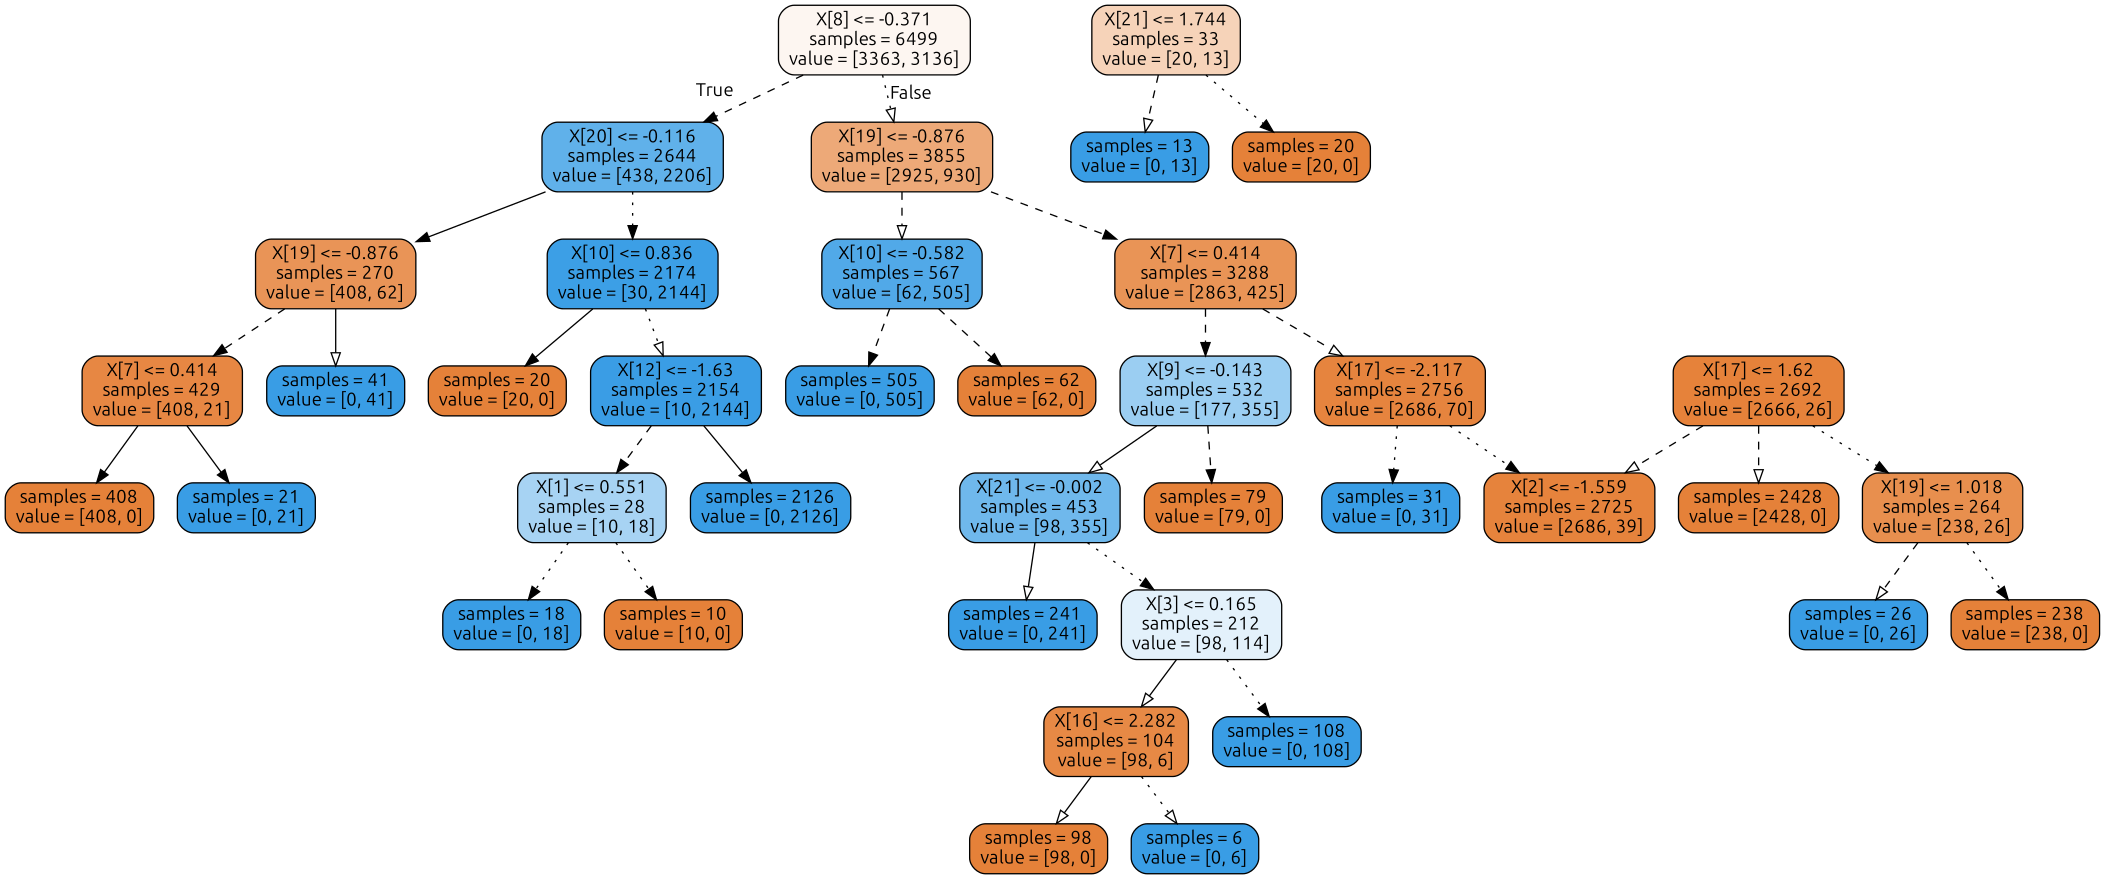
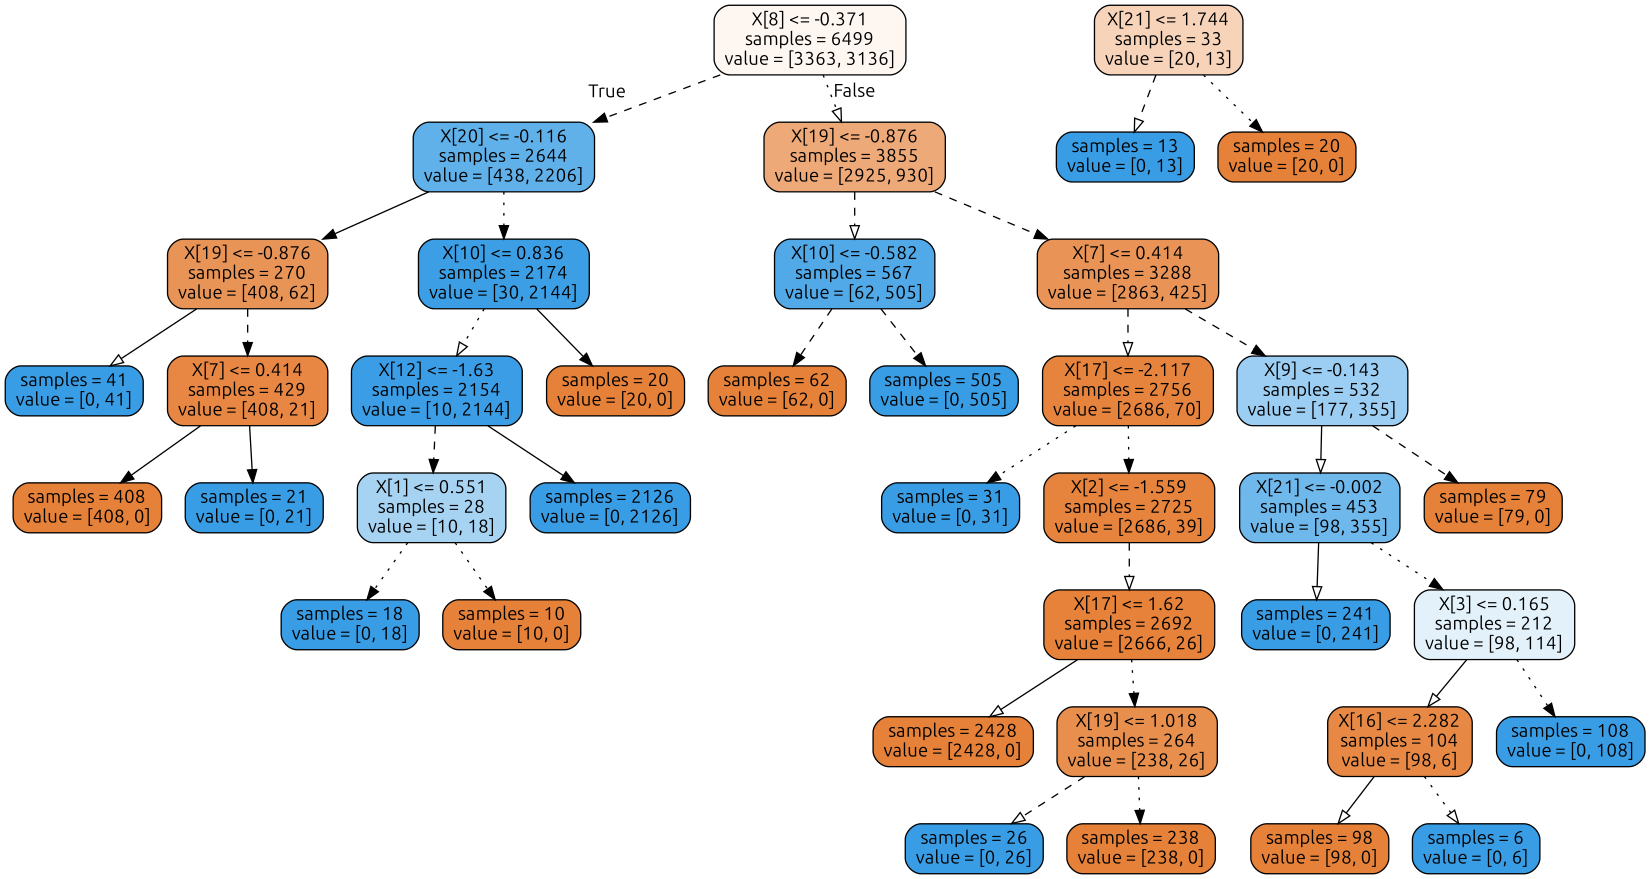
edge "X[17] <= 1.62 samples = 2692 value = [2666, 26]" -> "X[2] <= -1.559 samples = 2725 value = [2686, 39]": reversed
edge "X[17] <= 1.62 samples = 2692 value = [2666, 26]" -> "samples = 2428 value = [2428, 0]": style dashed -> solid
